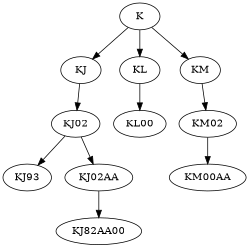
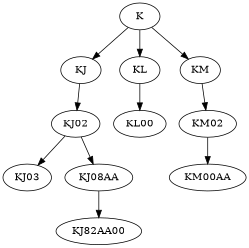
node "KJ93": label "KJ93" -> "KJ03"
node "KJ02AA": label "KJ02AA" -> "KJ08AA"
